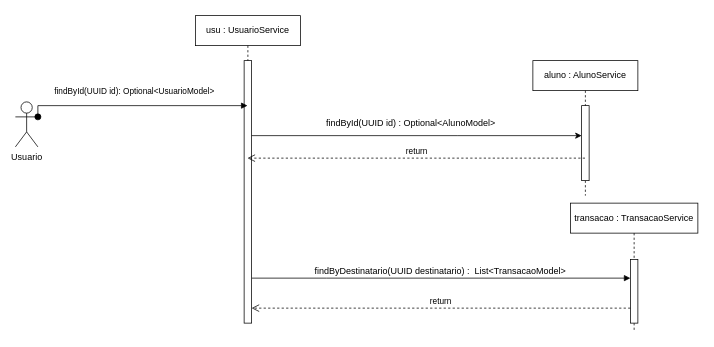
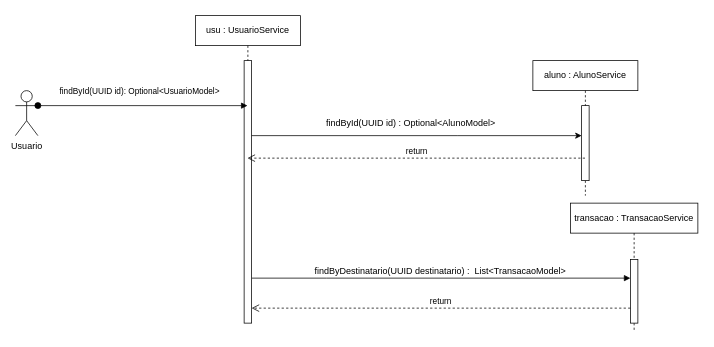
node "Usuario": moved (27, 124) -> (27, 113)
